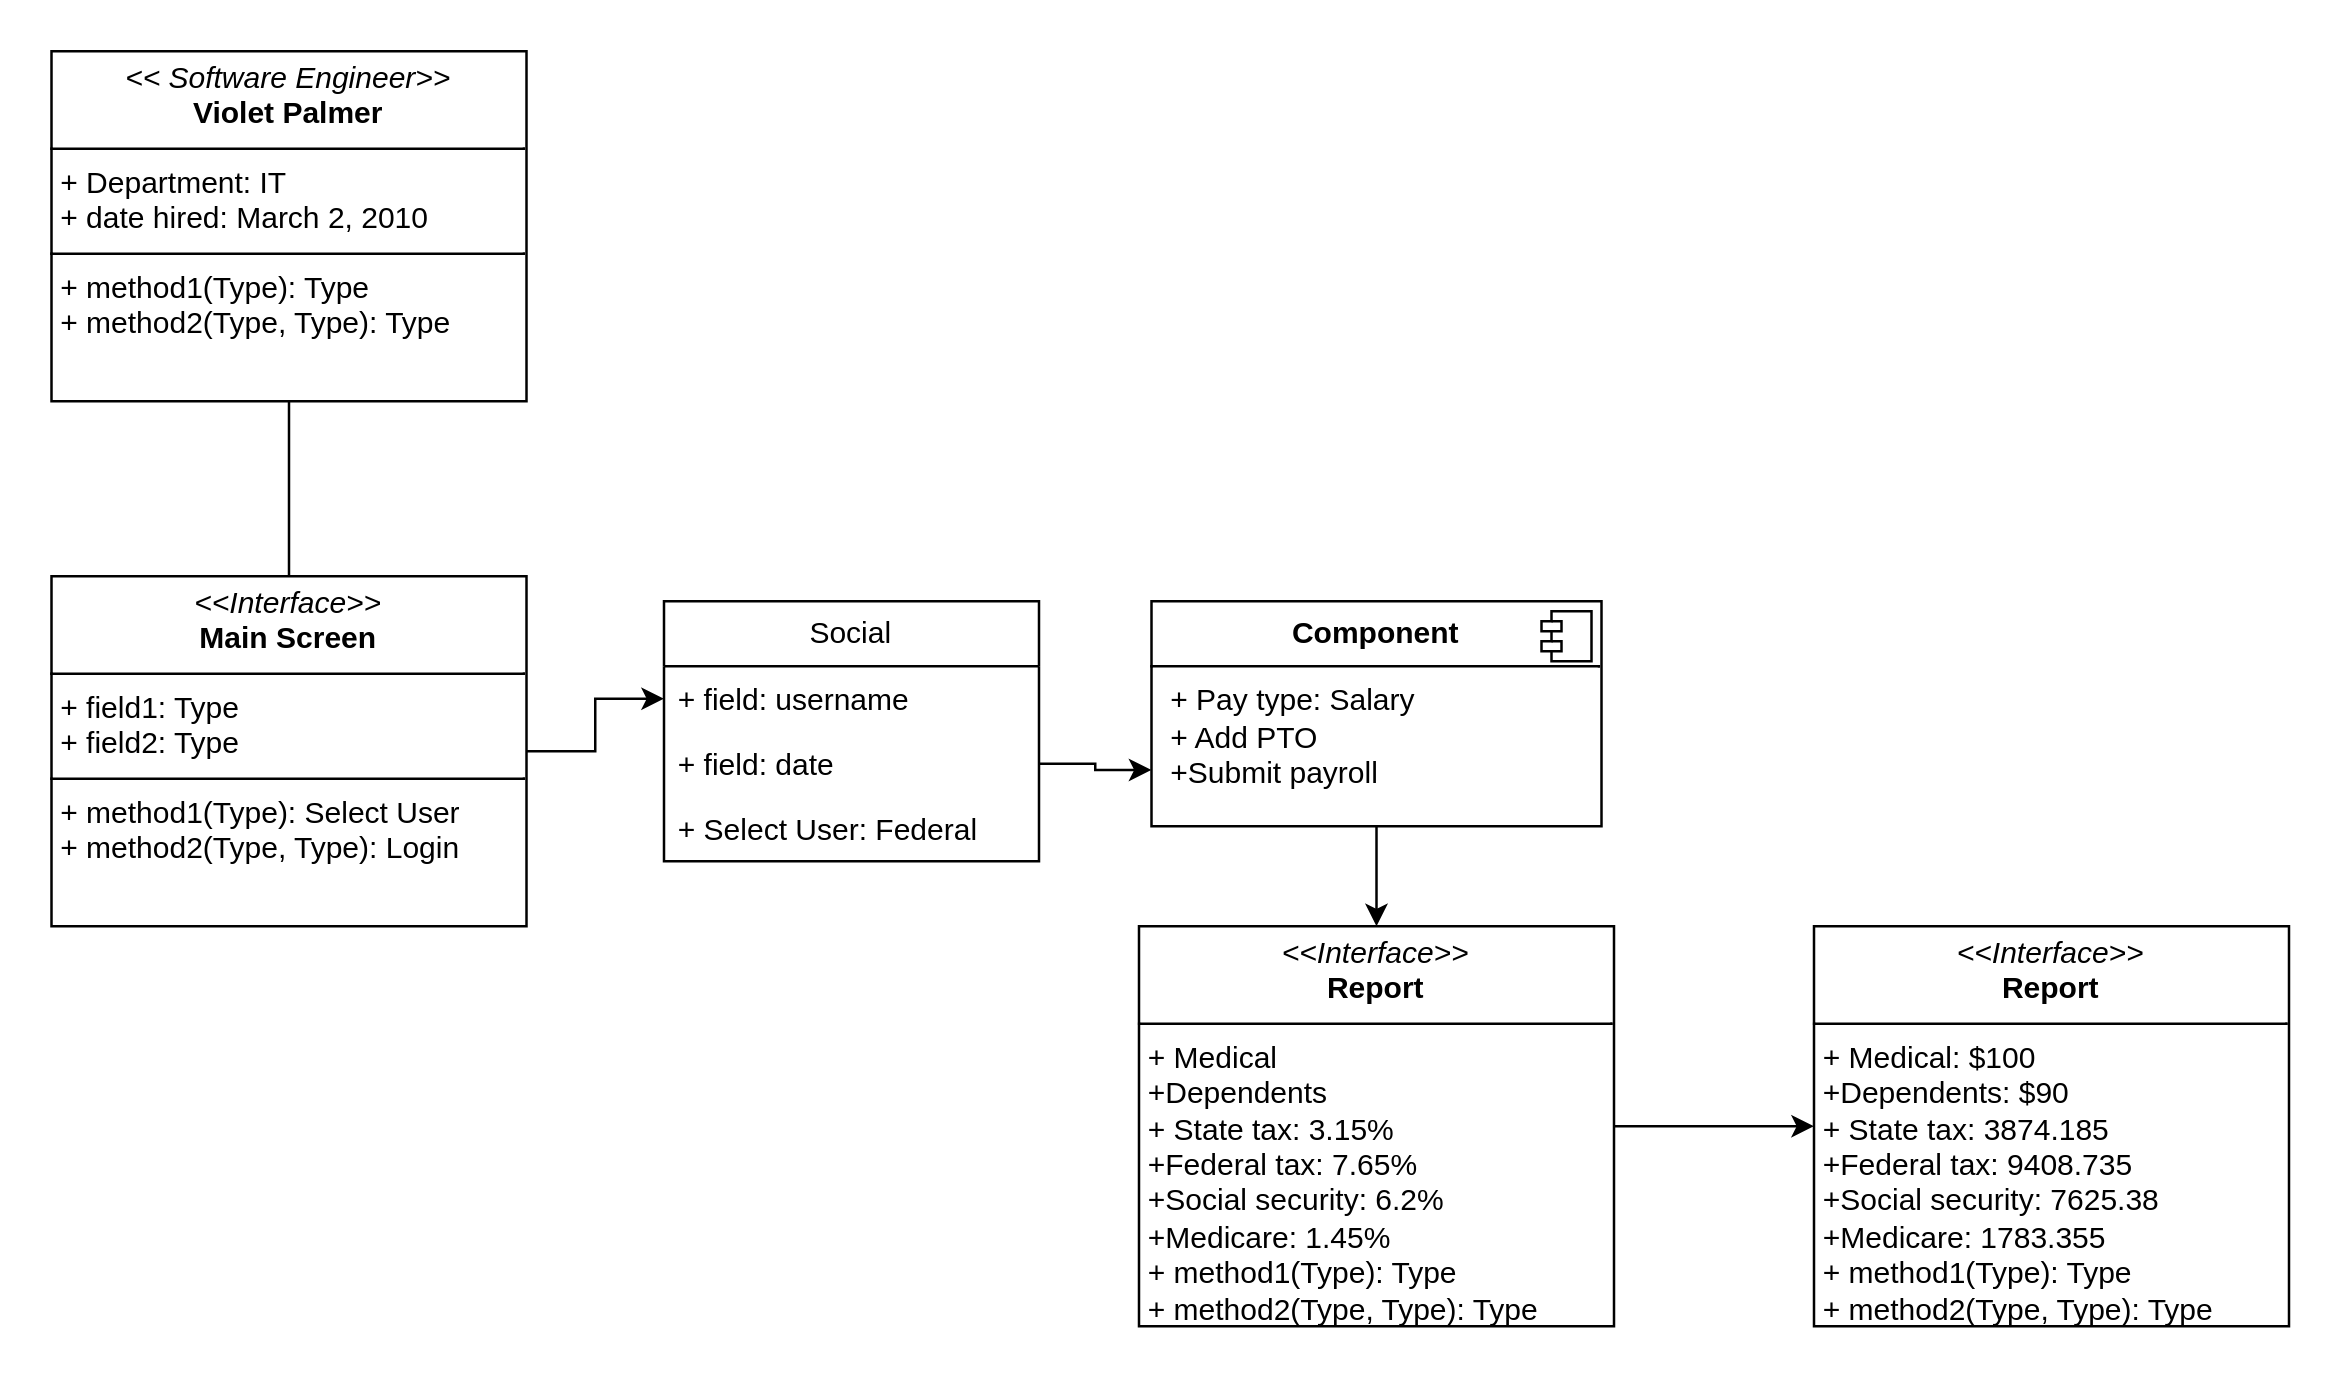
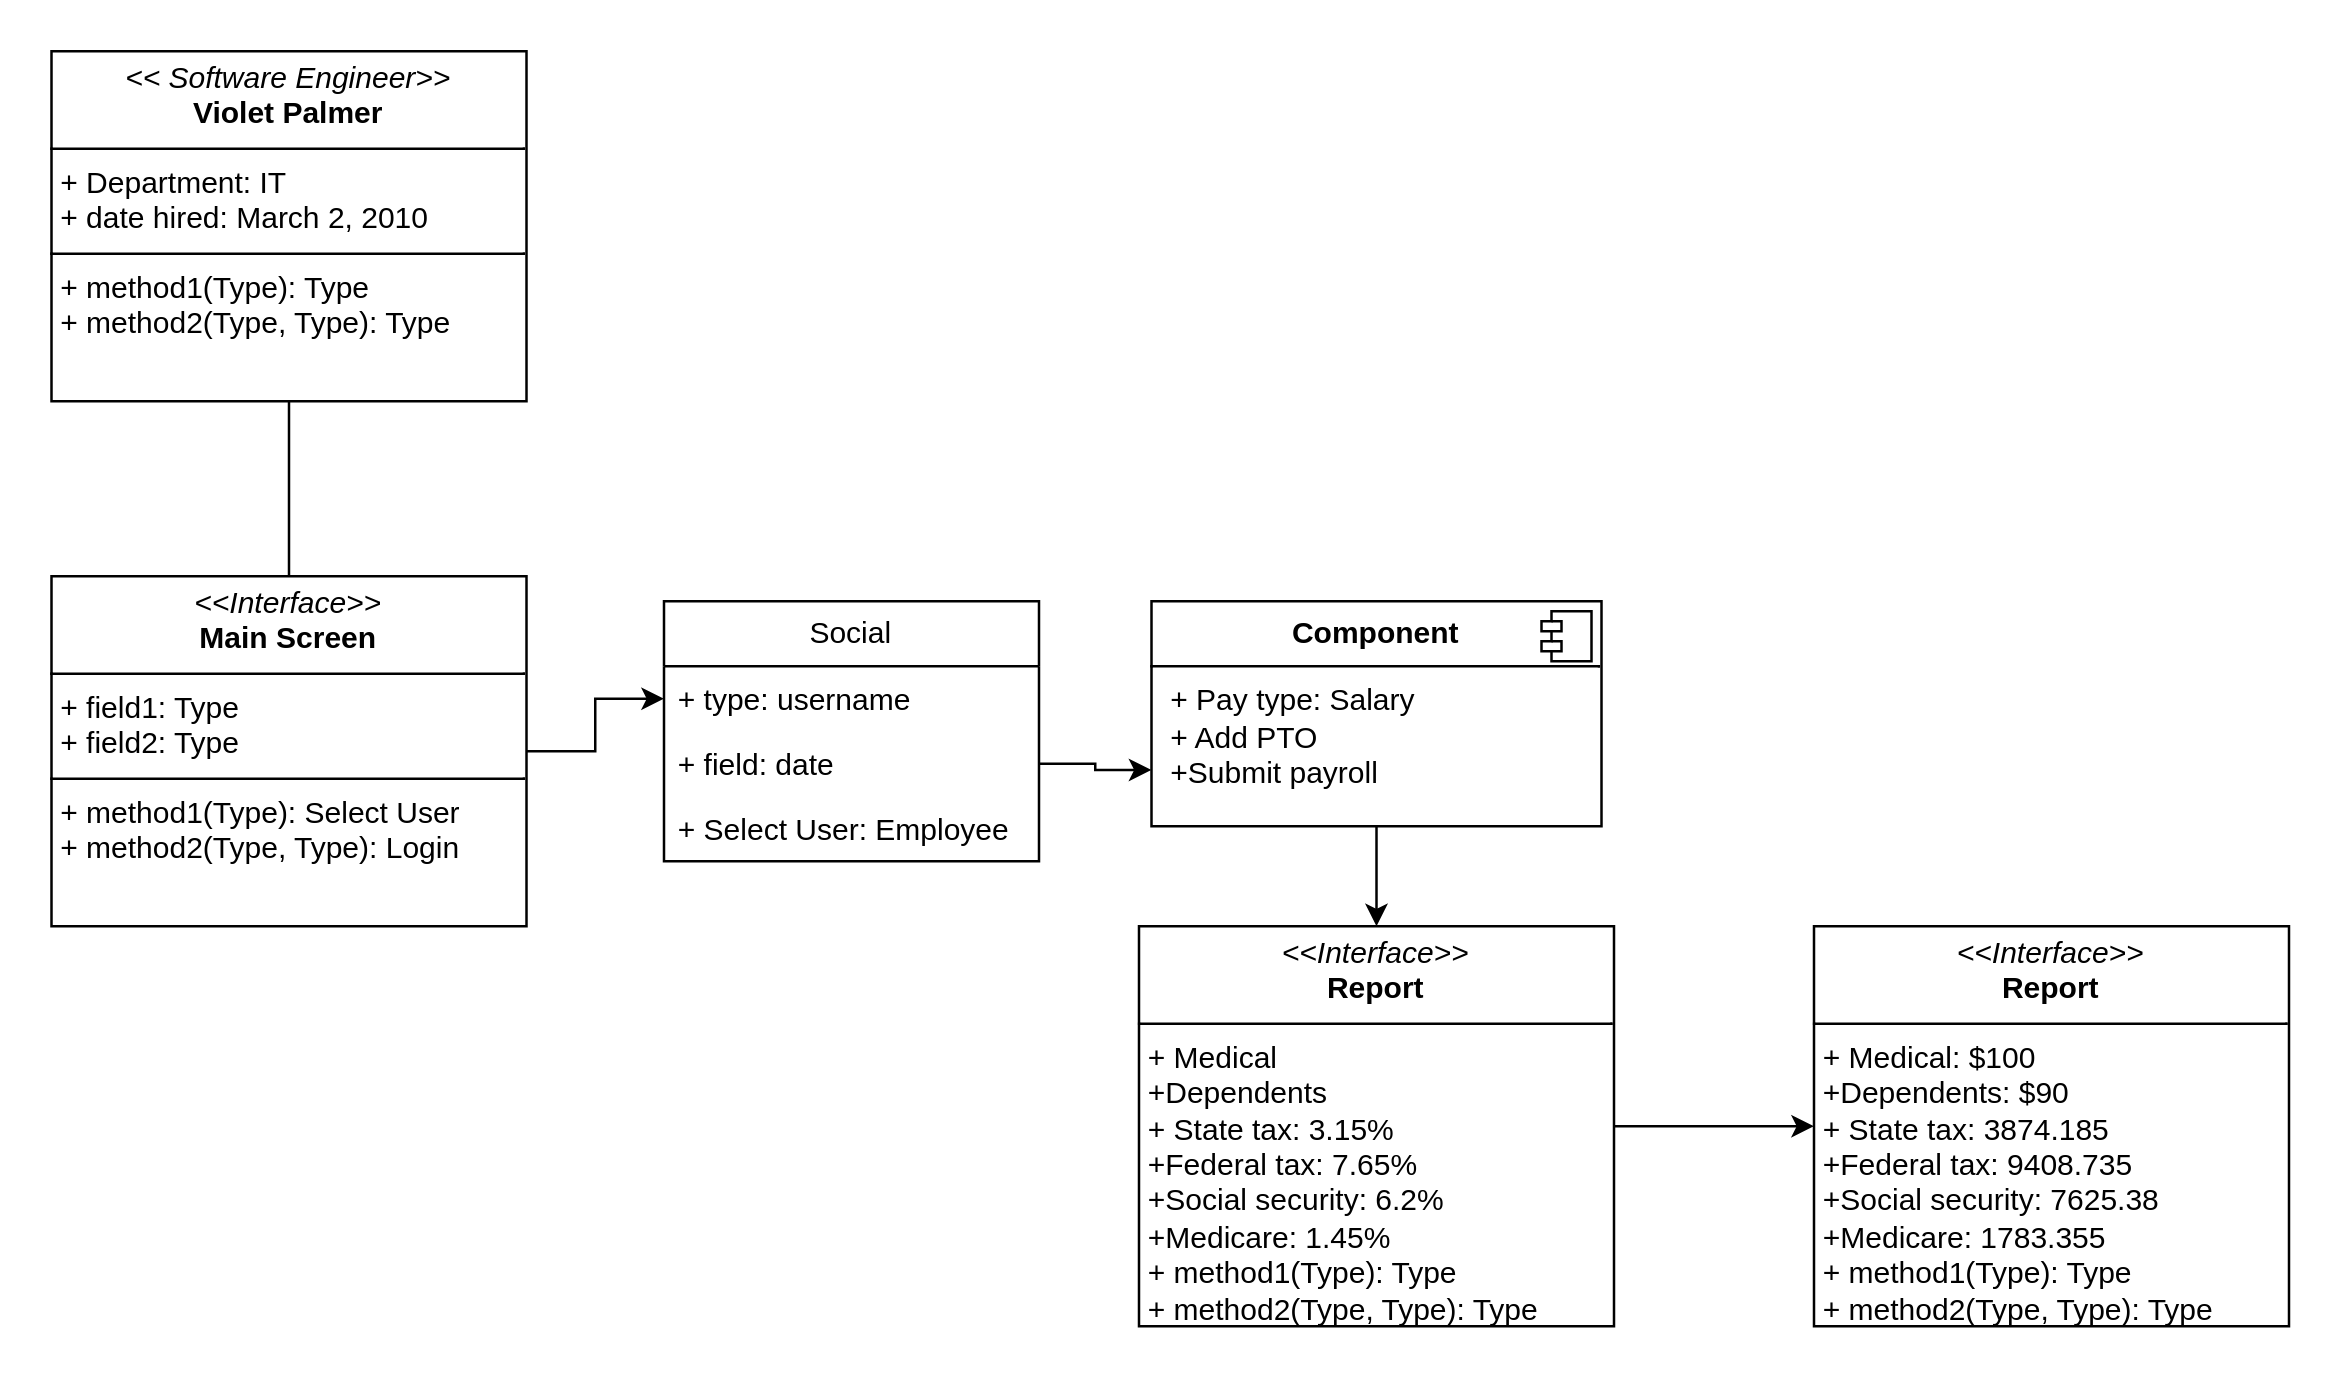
node "+ field: username": label "+ field: username" -> "+ type: username"
node "+ Select User: Federal": label "+ Select User: Federal" -> "+ Select User: Employee"
